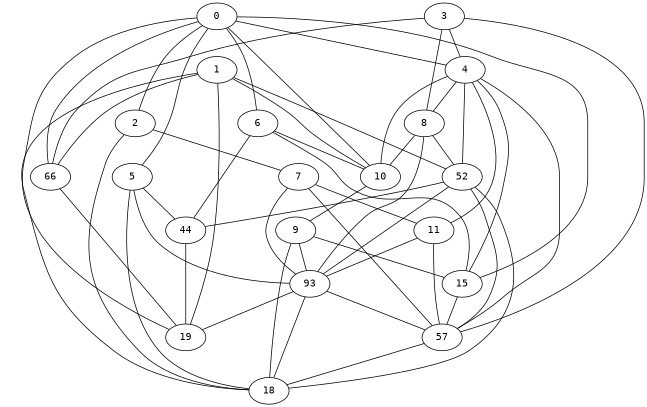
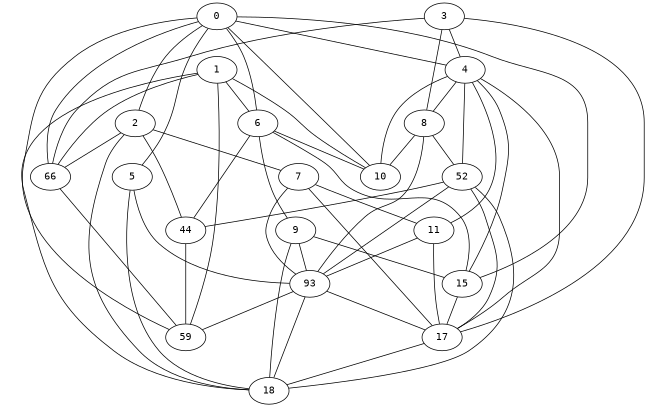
edge "1" -- "52": now "1" -- "6"
edge "2" -- "66": added
edge "5" -- "44": now "2" -- "44"
edge "10" -- "9": now "6" -- "9"
node "19": label "19" -> "59"
node "57": label "57" -> "17"
